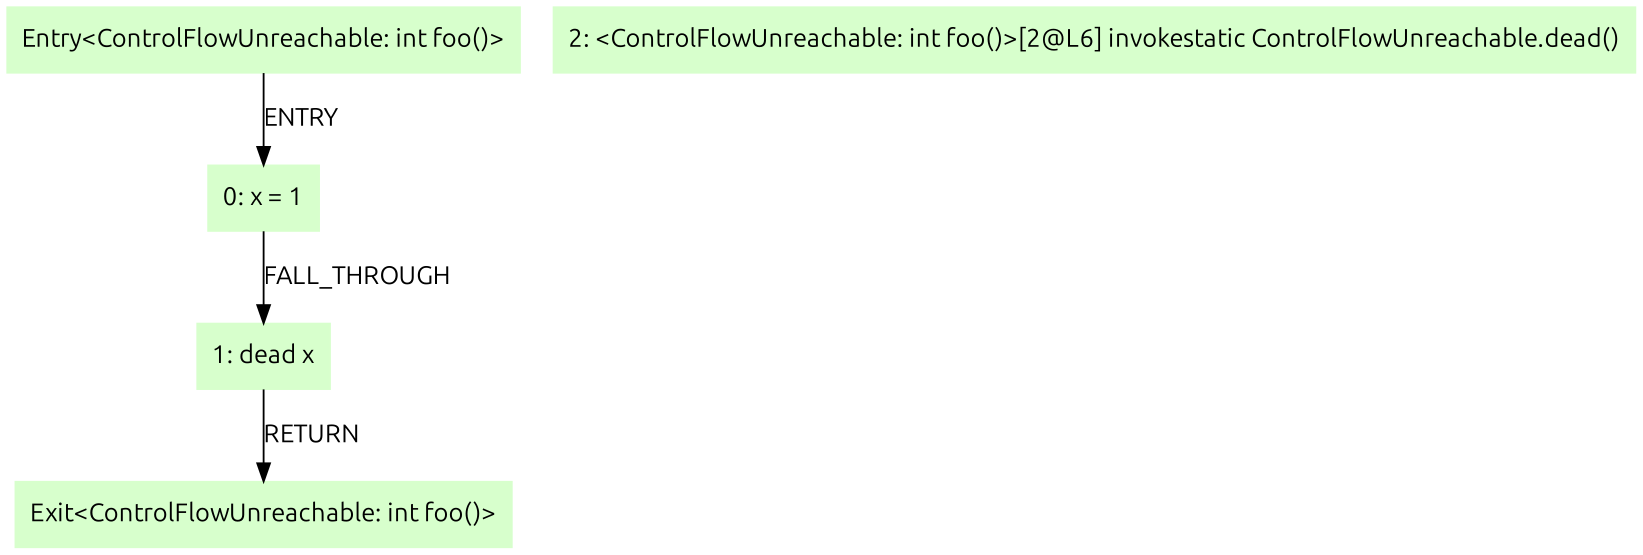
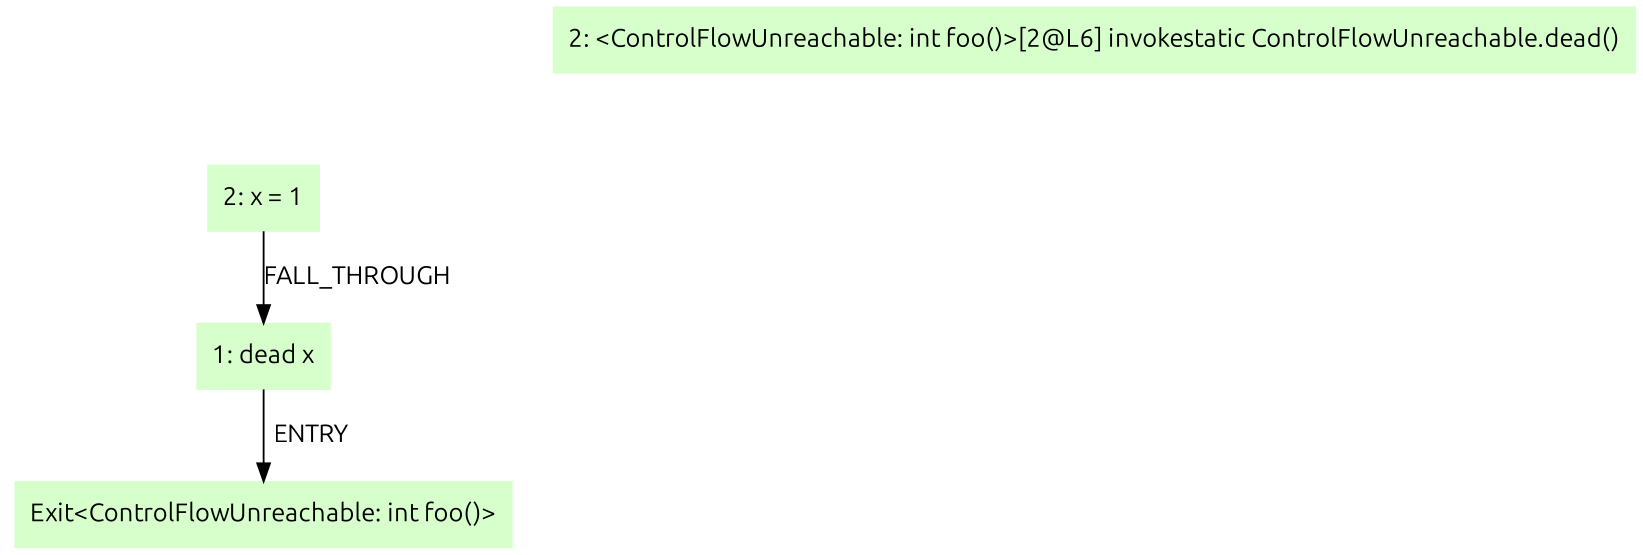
node "Entry<ControlFlowUnreachable: int foo()>": removed
node "0: x = 1": label "0: x = 1" -> "2: x = 1"
edge "1: dead x" -> "Exit<ControlFlowUnreachable: int foo()>": label "RETURN" -> "ENTRY"
